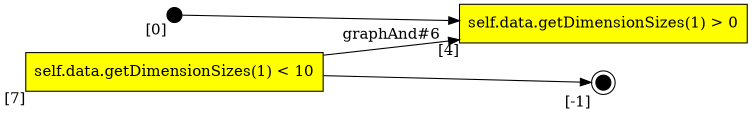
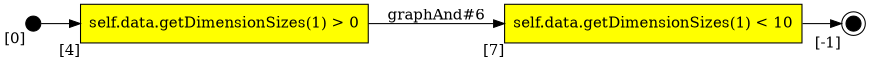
edge "self.data.getDimensionSizes(1) < 10 [7]" -> "self.data.getDimensionSizes(1) > 0 [4]": reversed
